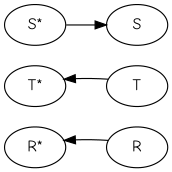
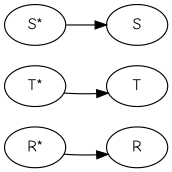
edge "T" -> "T*": reversed
edge "R" -> "R*": reversed
